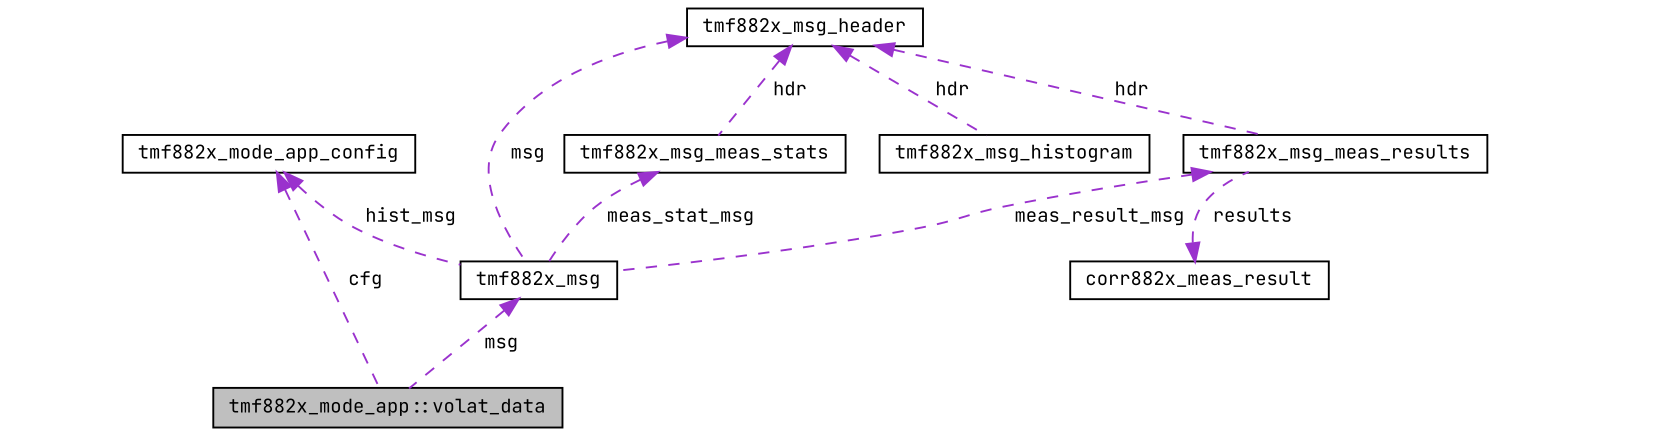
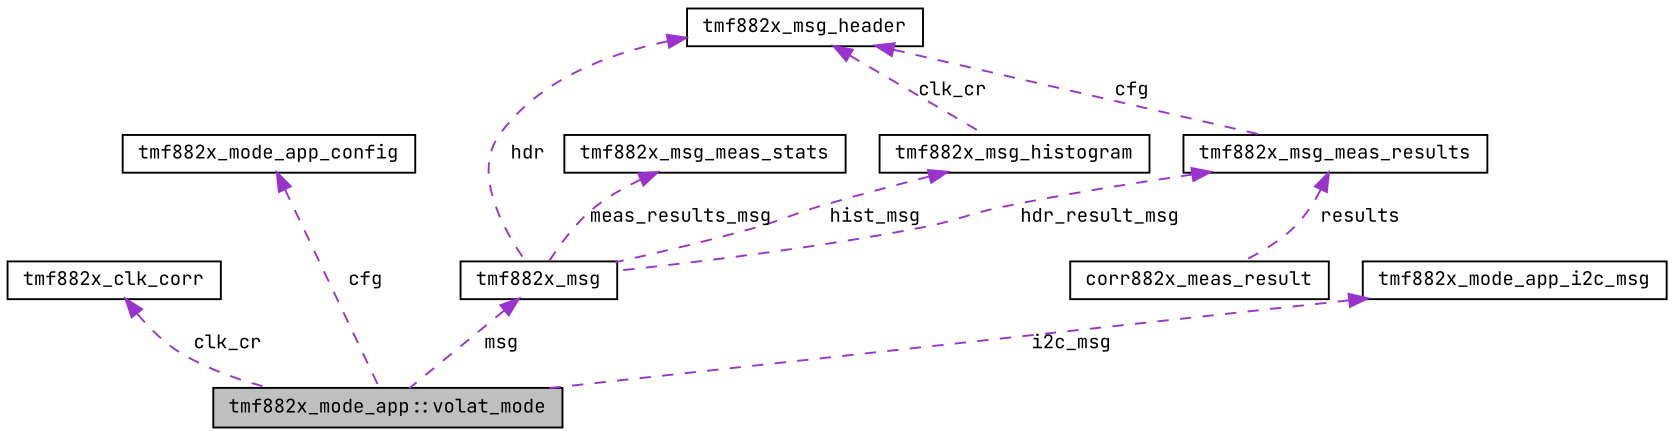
edge "tmf882x_msg_histogram" -> "tmf882x_msg_header": label " hdr" -> " clk_cr"
edge "tmf882x_msg_meas_results" -> "tmf882x_msg_header": label " hdr" -> " cfg"
edge "tmf882x_msg_meas_stats" -> "tmf882x_msg_header": removed, label "hdr"
edge "tmf882x_msg" -> "tmf882x_msg_header": label " msg" -> " hdr"
edge "tmf882x_msg_meas_results" -> "corr882x_meas_result": reversed
edge "tmf882x_msg" -> "tmf882x_msg_meas_stats": label " meas_stat_msg" -> " meas_results_msg"
edge "tmf882x_msg" -> "tmf882x_msg_meas_results": label " meas_result_msg" -> " hdr_result_msg"
edge "tmf882x_msg" -> "tmf882x_mode_app_config": now "tmf882x_msg" -> "tmf882x_msg_histogram"
node "tmf882x_clk_corr": added
node "tmf882x_mode_app_i2c_msg": added
node "tmf882x_mode_app::volat_data": label "tmf882x_mode_app::volat_data" -> "tmf882x_mode_app::volat_mode"
